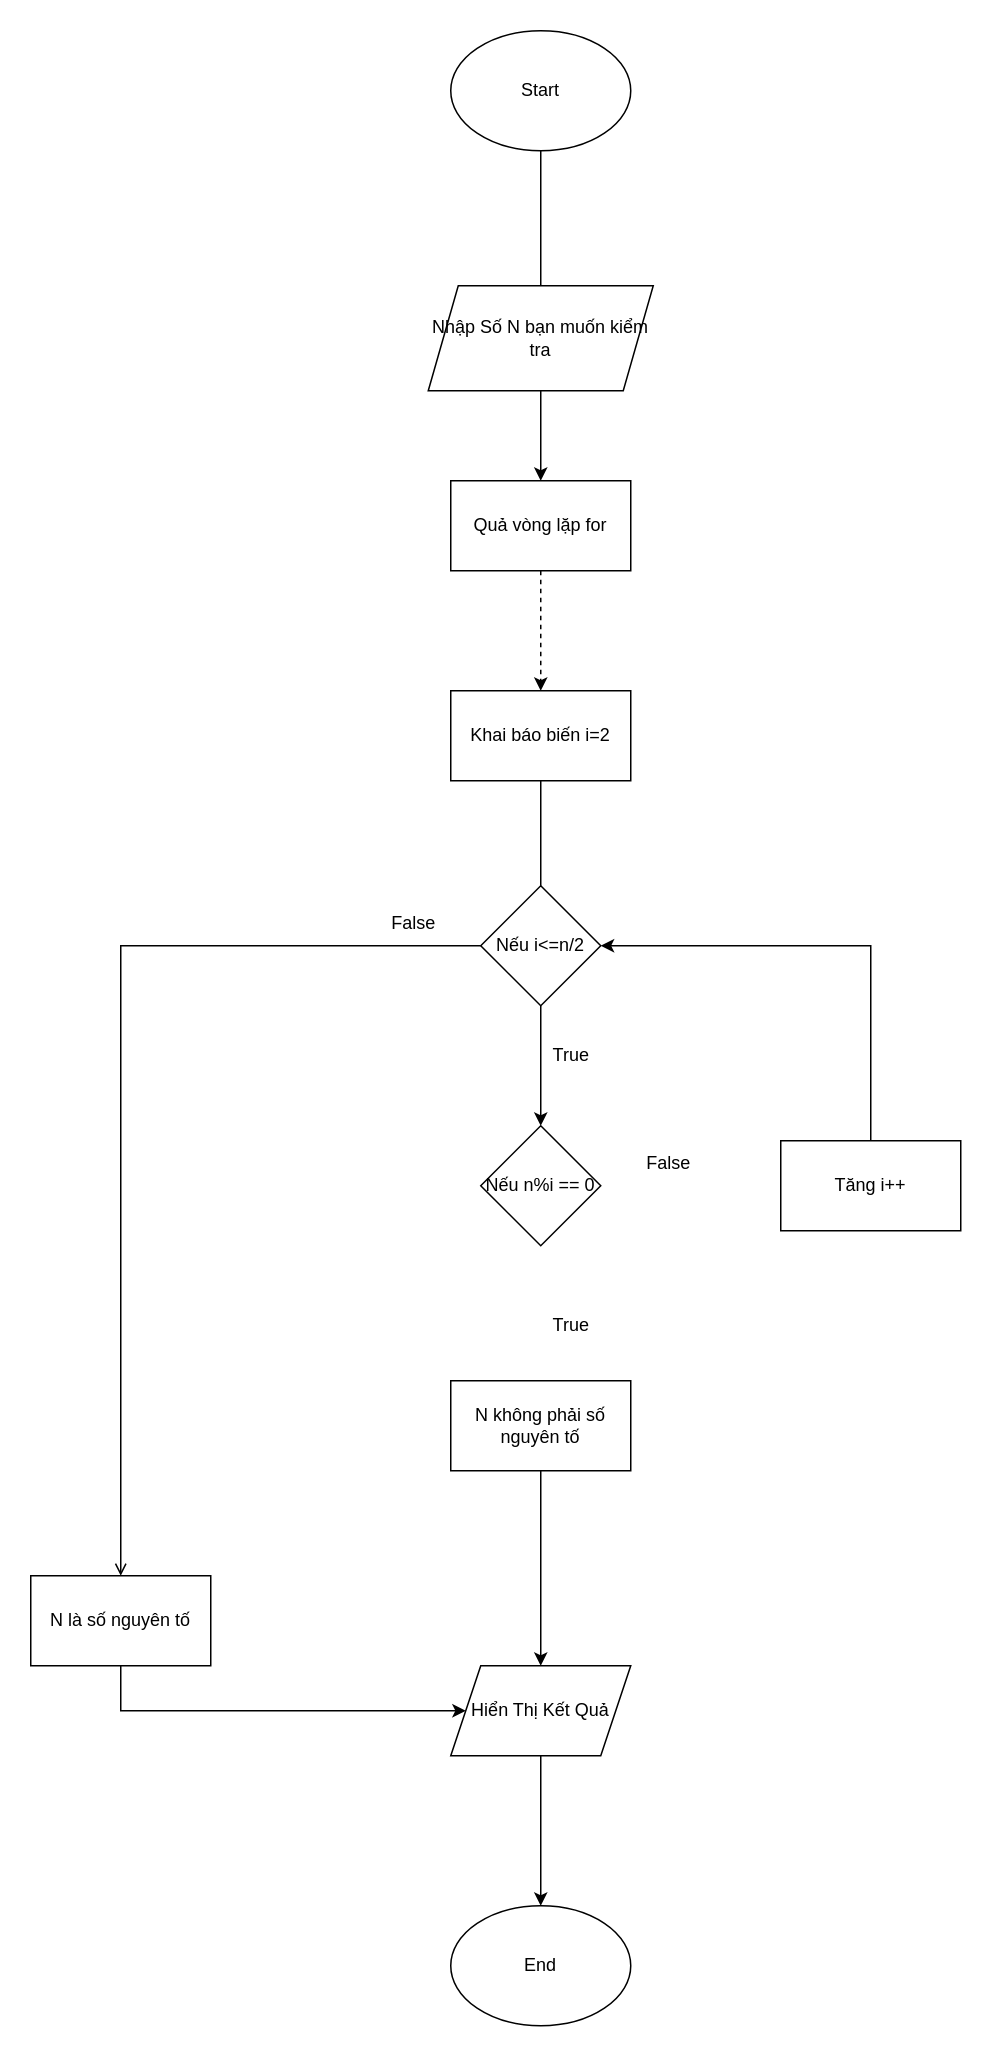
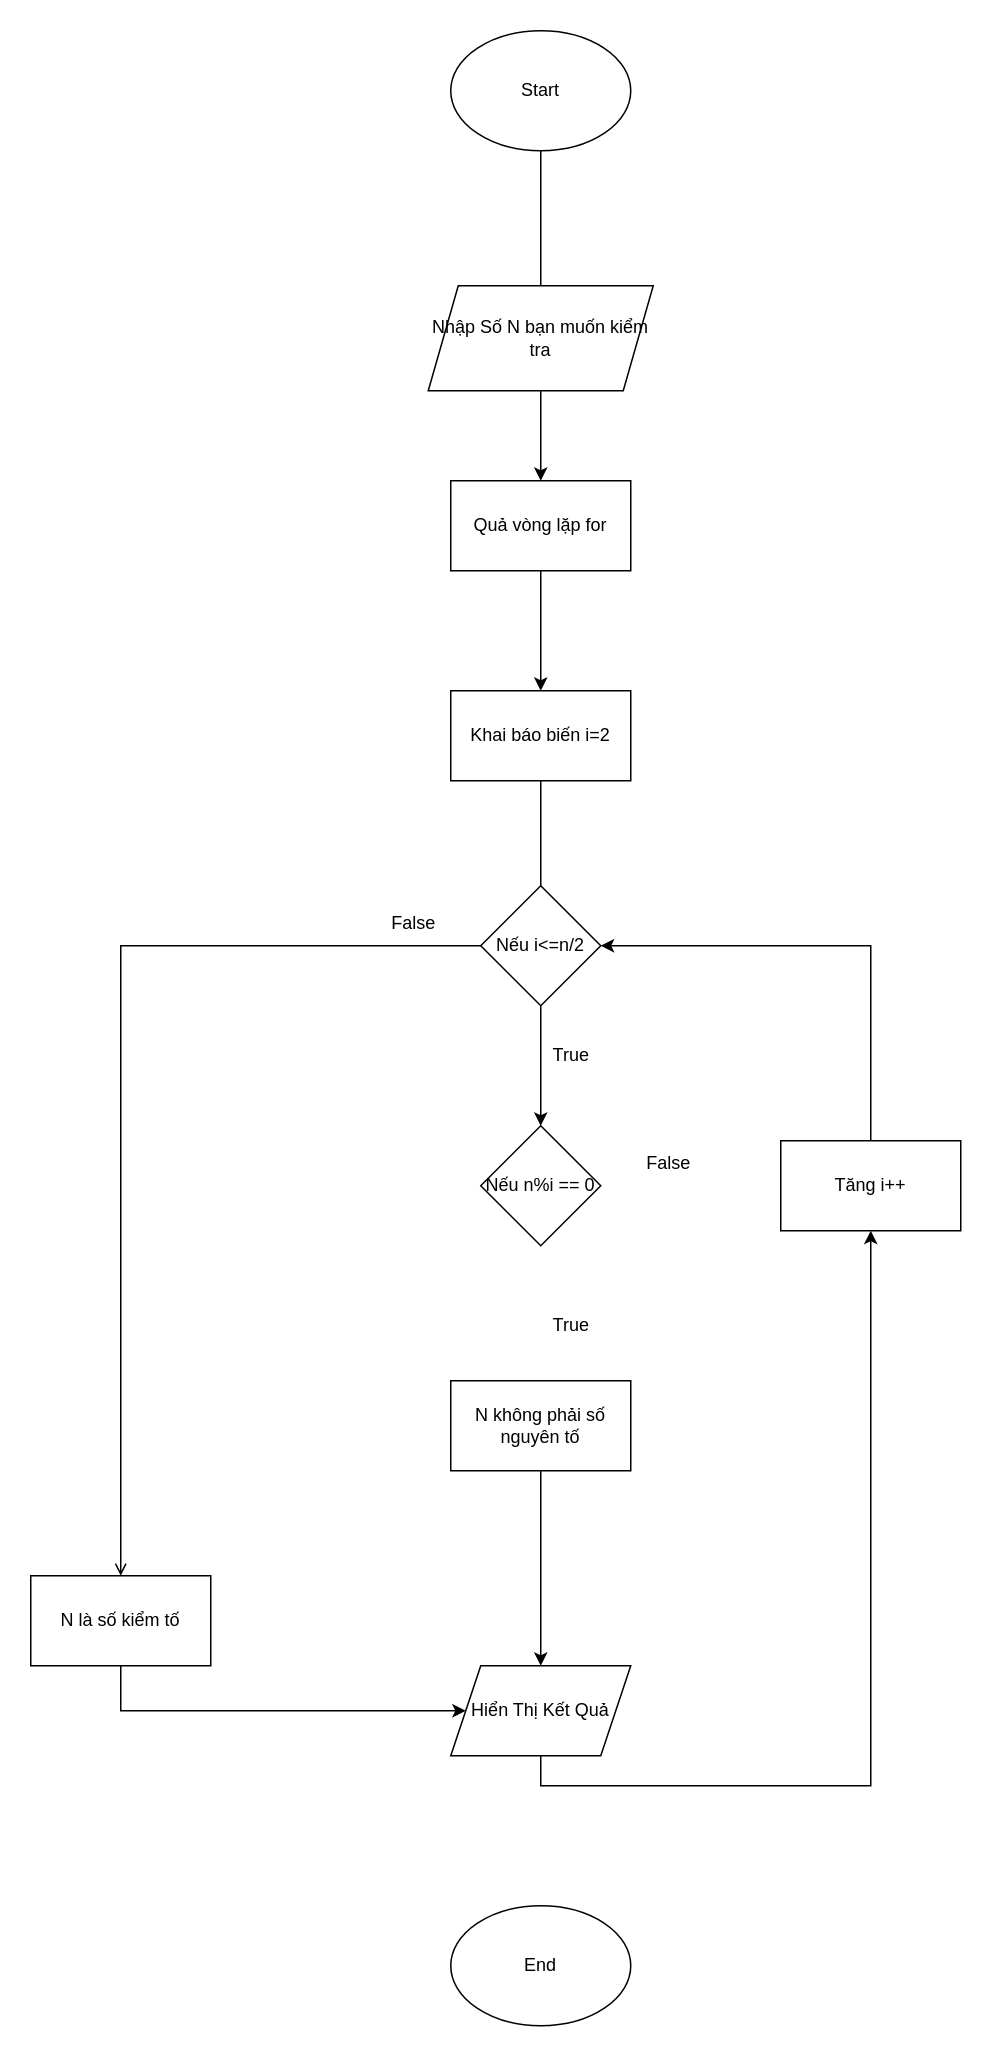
edge "Quả vòng lặp for" -> "Khai báo biến i=2": style dashed -> solid
node "N là số nguyên tố": label "N là số nguyên tố" -> "N là số kiểm tố"
edge "Hiển Thị Kết Quả" -> "End": now "Hiển Thị Kết Quả" -> "Tăng i++"
